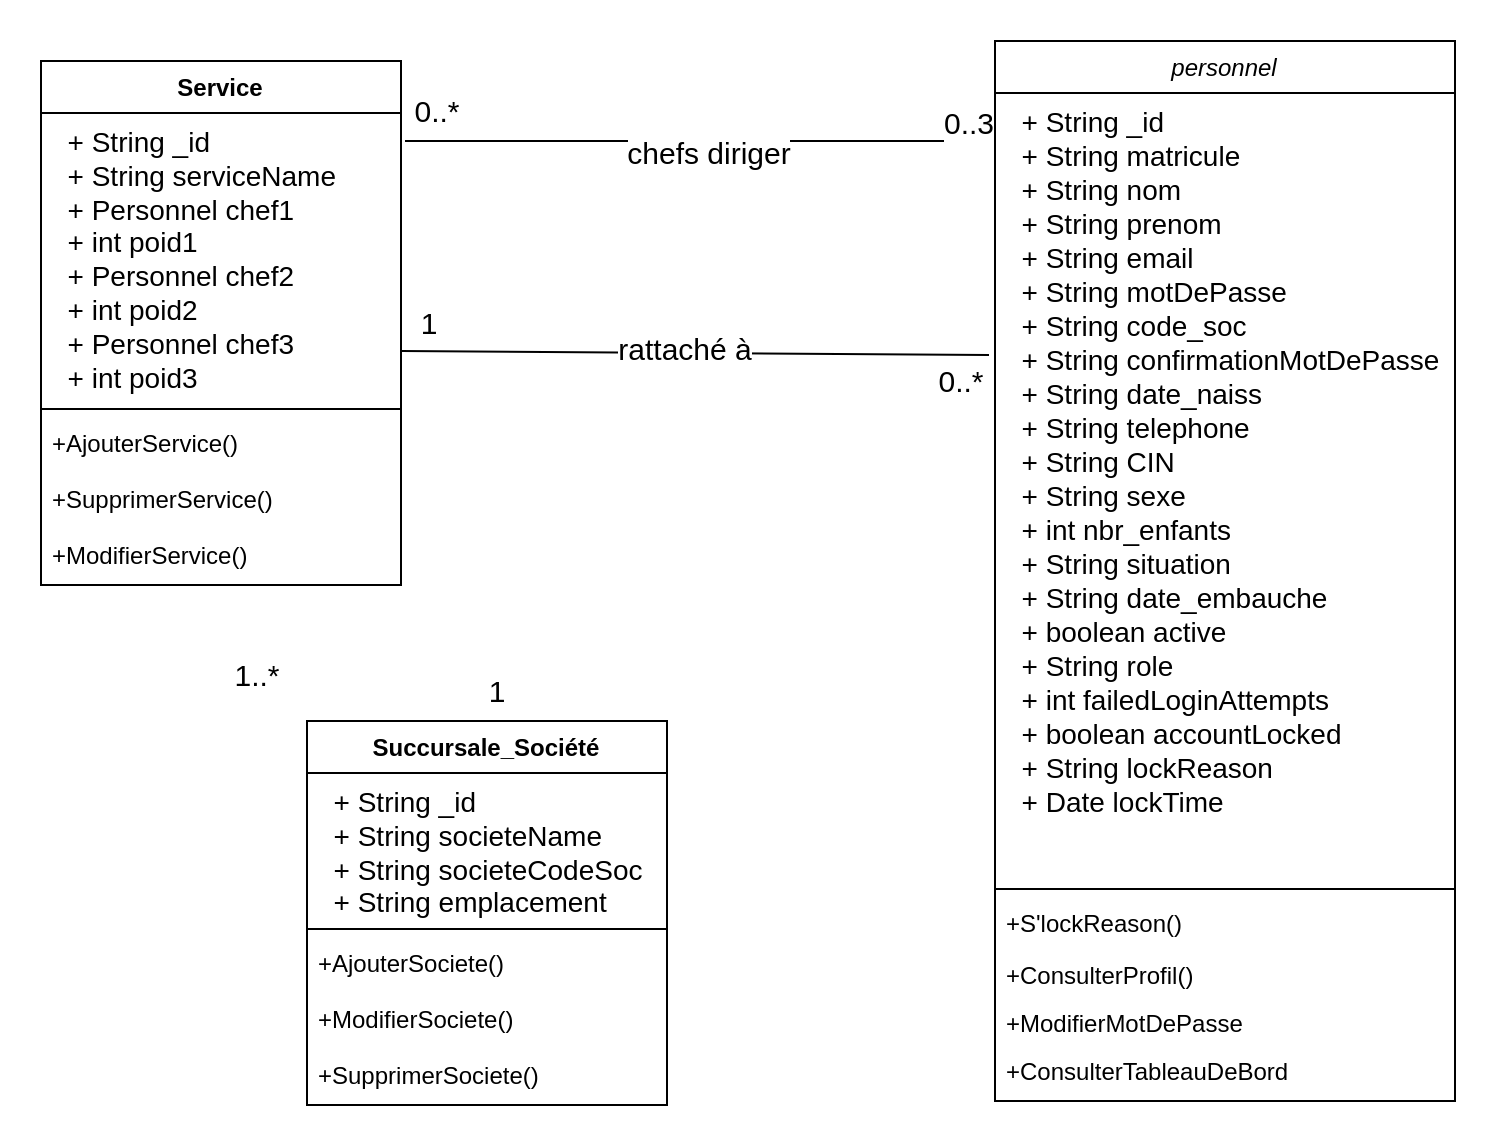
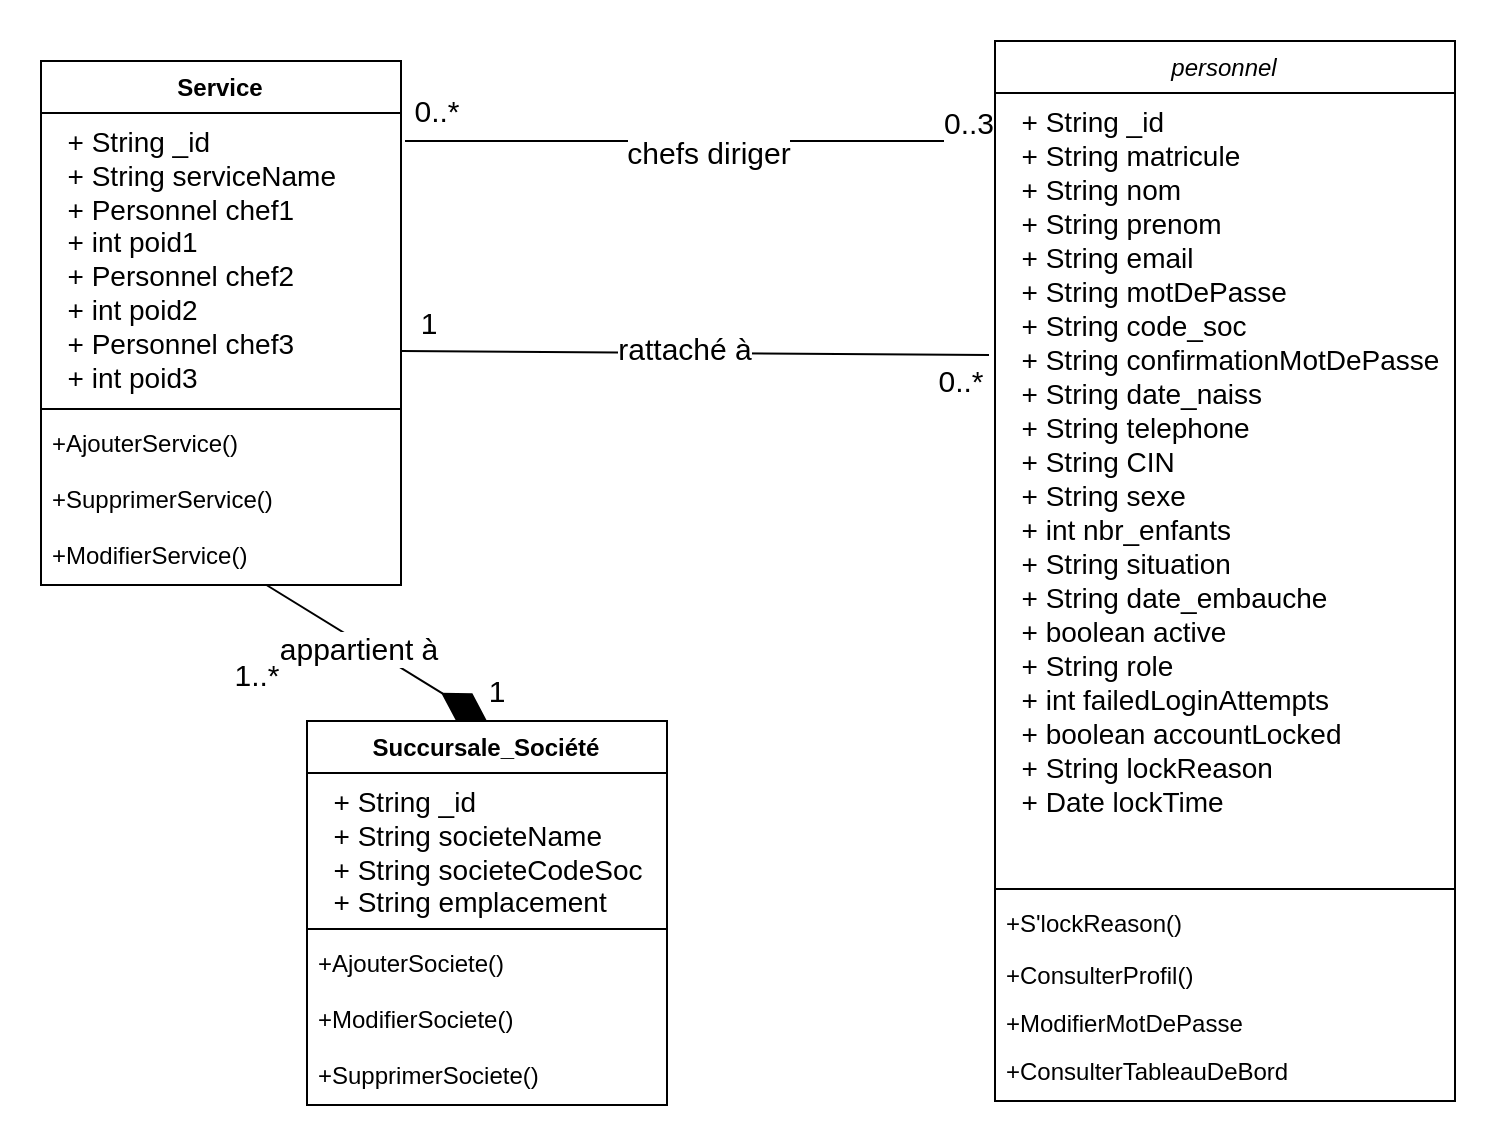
edge "+ModifierService()" -> "Succursale_Société": added, label "appartient à"
